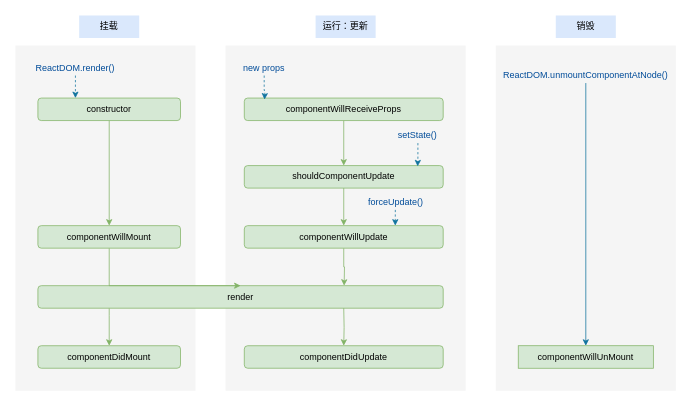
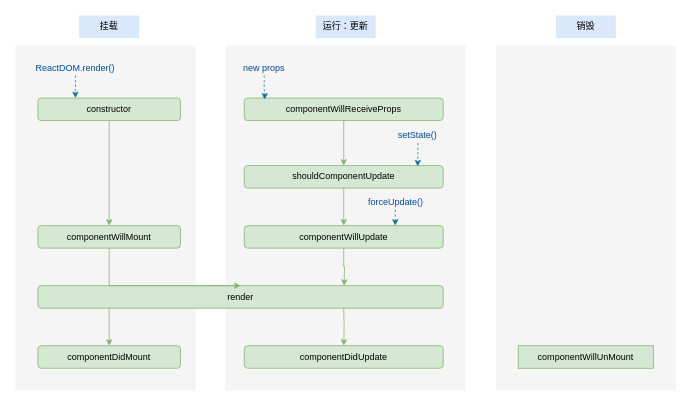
node "ReactDOM.unmountComponentAtNode()": removed
edge "ReactDOM.unmountComponentAtNode()" -> "componentWillUnMount": removed
